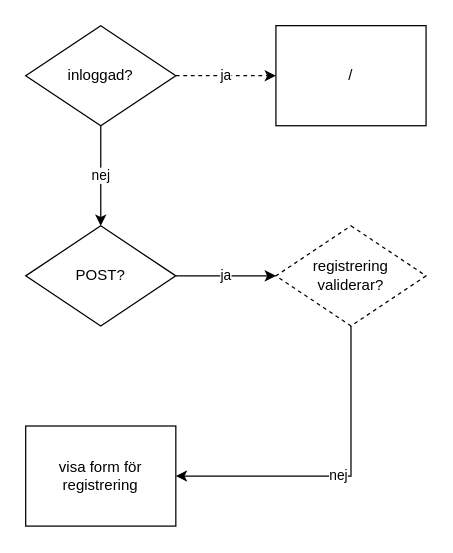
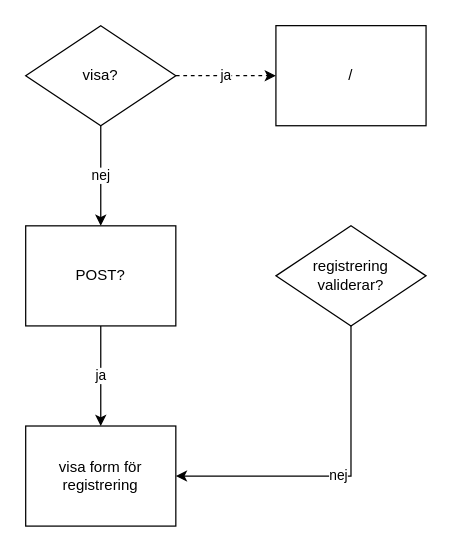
node "inloggad?": label "inloggad?" -> "visa?"
node "POST?": shape diamond -> rectangle
edge "POST?" -> "registrering validerar?": now "POST?" -> "visa form för registrering"
node "registrering validerar?": style dashed -> solid
